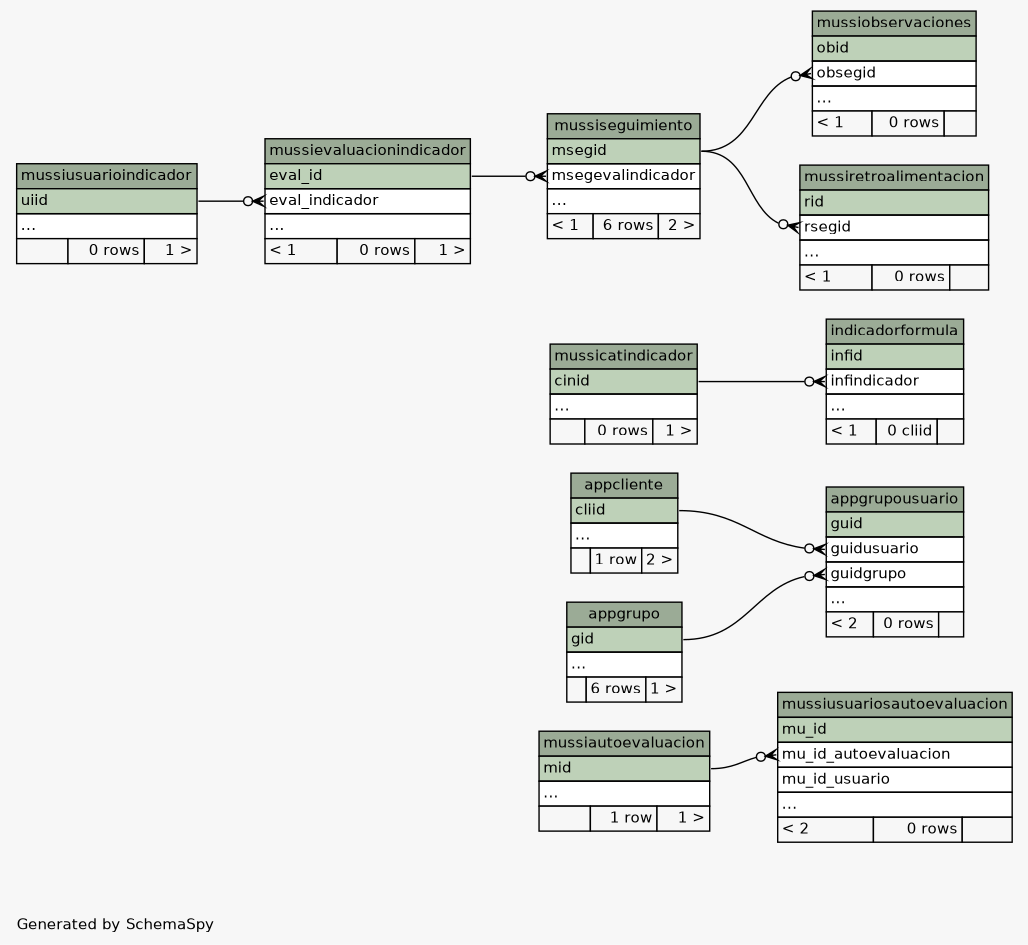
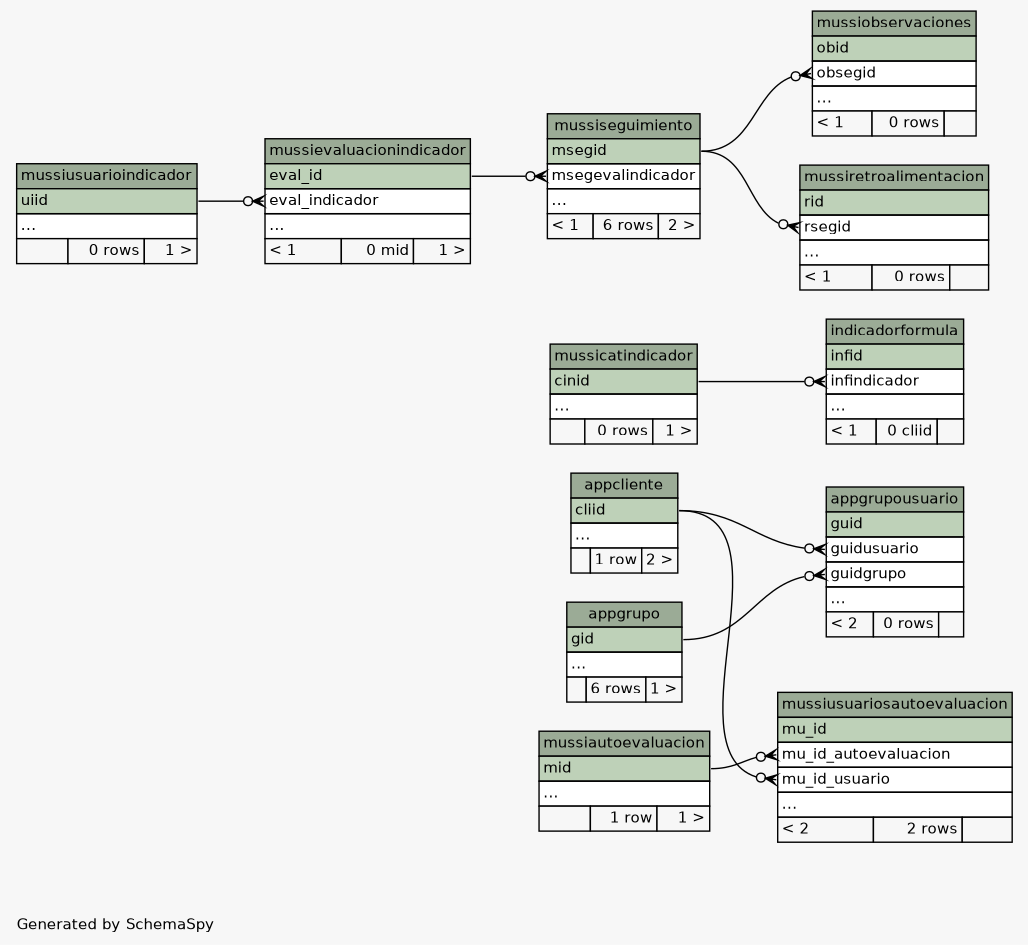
node "mussievaluacionindicador": text "0 rows" -> "0 mid"
edge "appcliente" -> "mussiusuariosautoevaluacion": added
node "mussiusuariosautoevaluacion": text "0 rows" -> "2 rows"
